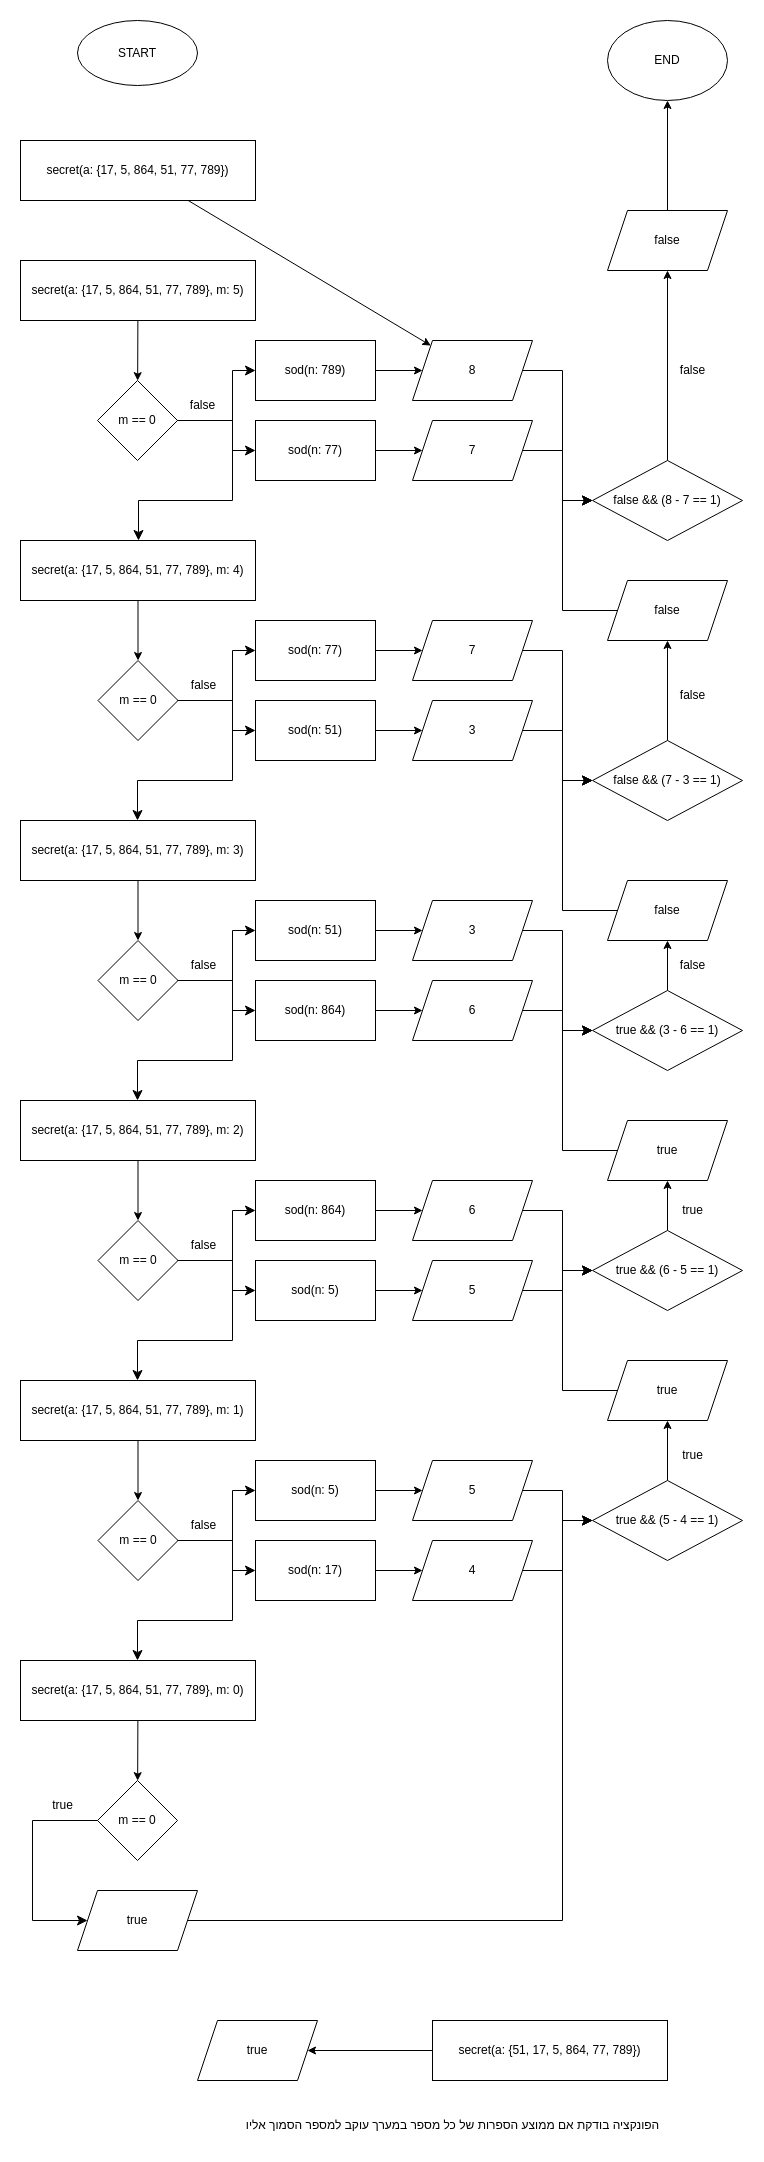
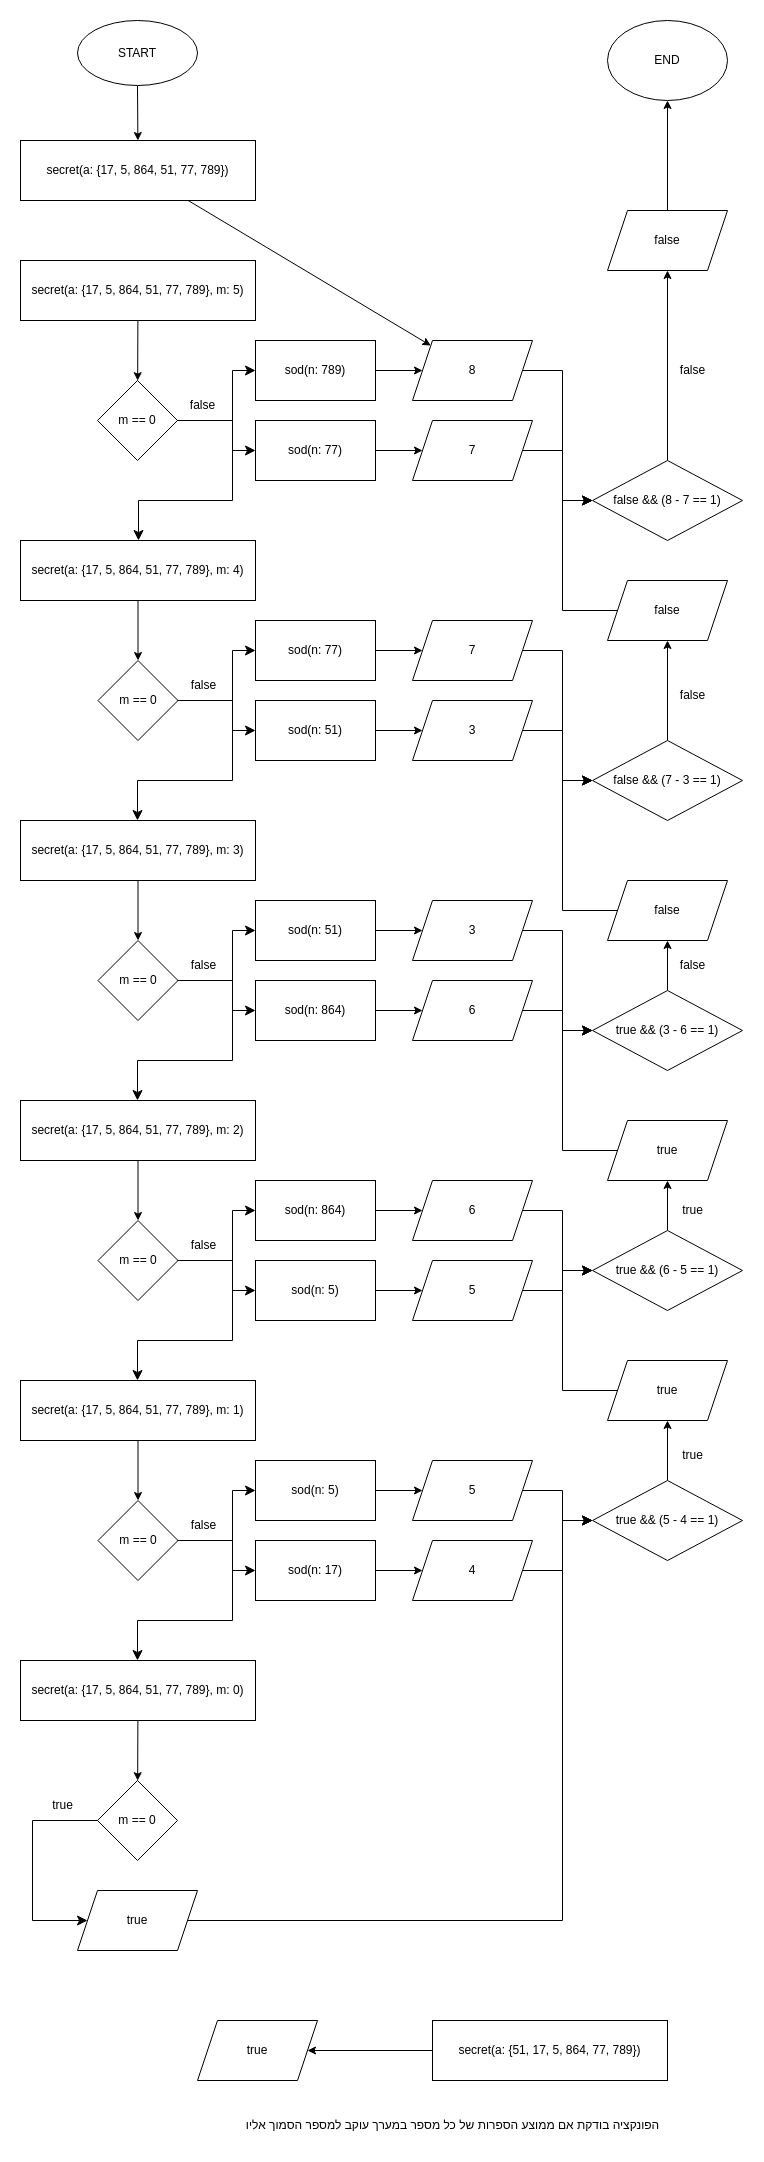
edge "START" -> "secret(a: {17, 5, 864, 51, 77, 789})": added
